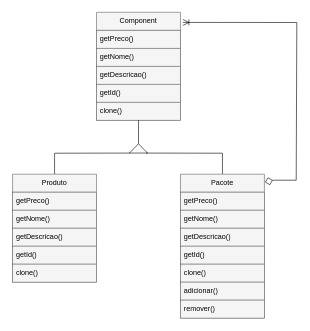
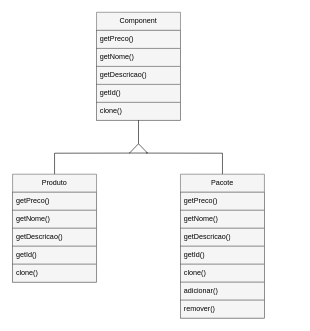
edge "Component" -- "Pacote": removed
